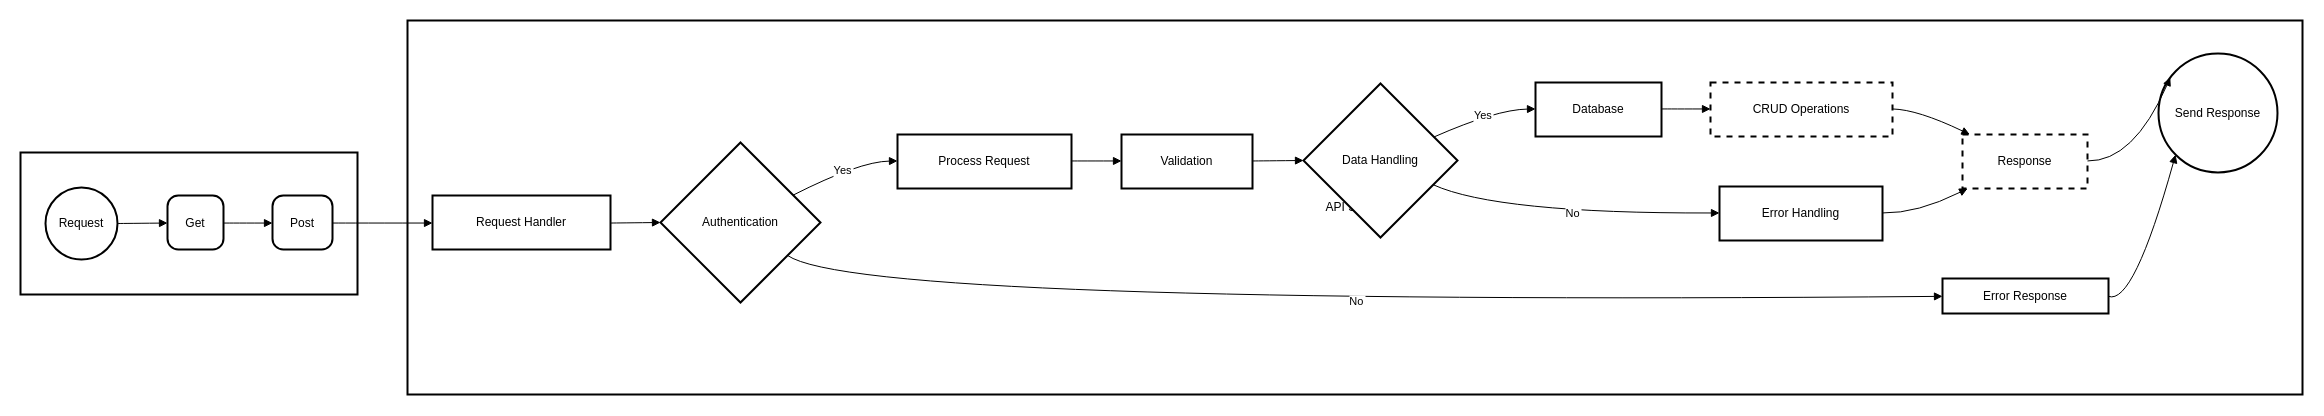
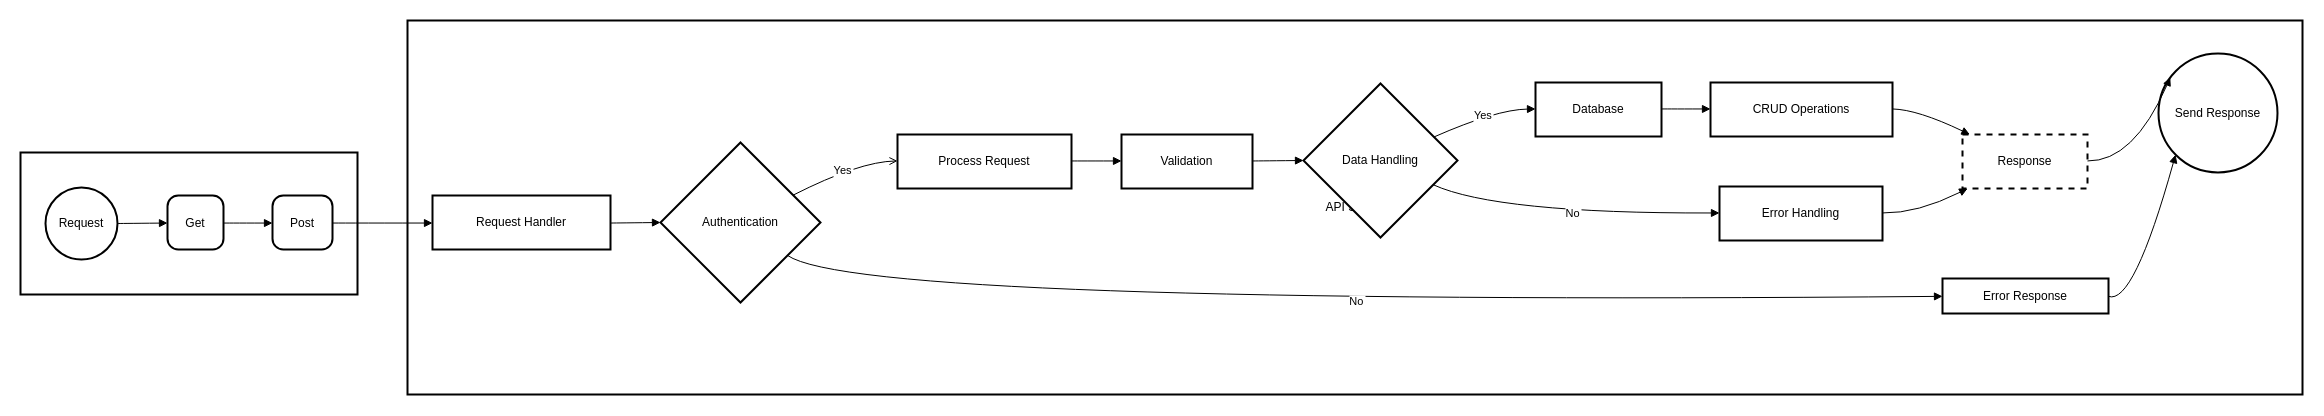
node "CRUD Operations": style dashed -> solid
edge "Authentication" -> "Process Request": arrowhead block -> open
